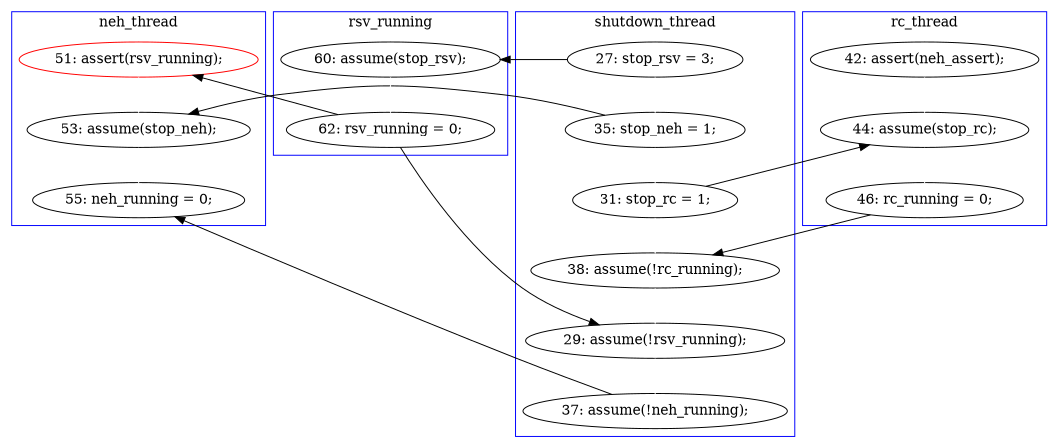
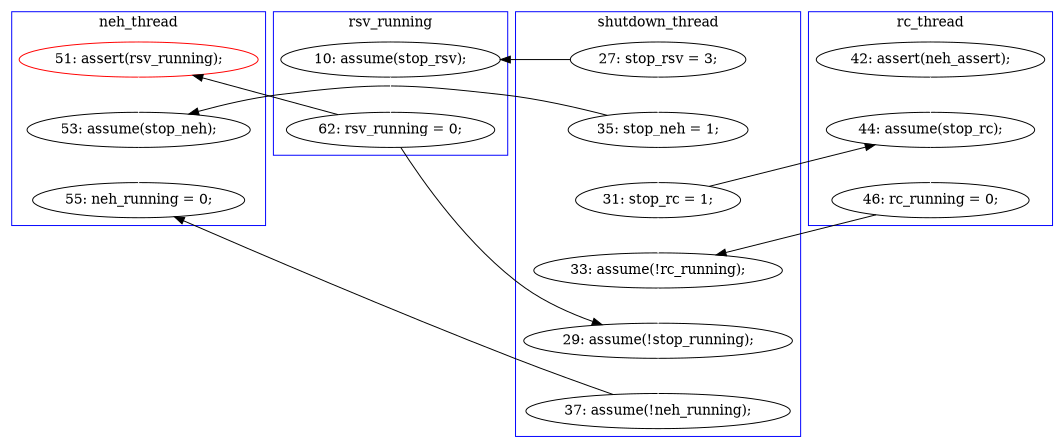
node "60: assume(stop_rsv);": label "60: assume(stop_rsv);" -> "10: assume(stop_rsv);"
node "38: assume(!rc_running);": label "38: assume(!rc_running);" -> "33: assume(!rc_running);"
node "29: assume(!rsv_running);": label "29: assume(!rsv_running);" -> "29: assume(!stop_running);"
